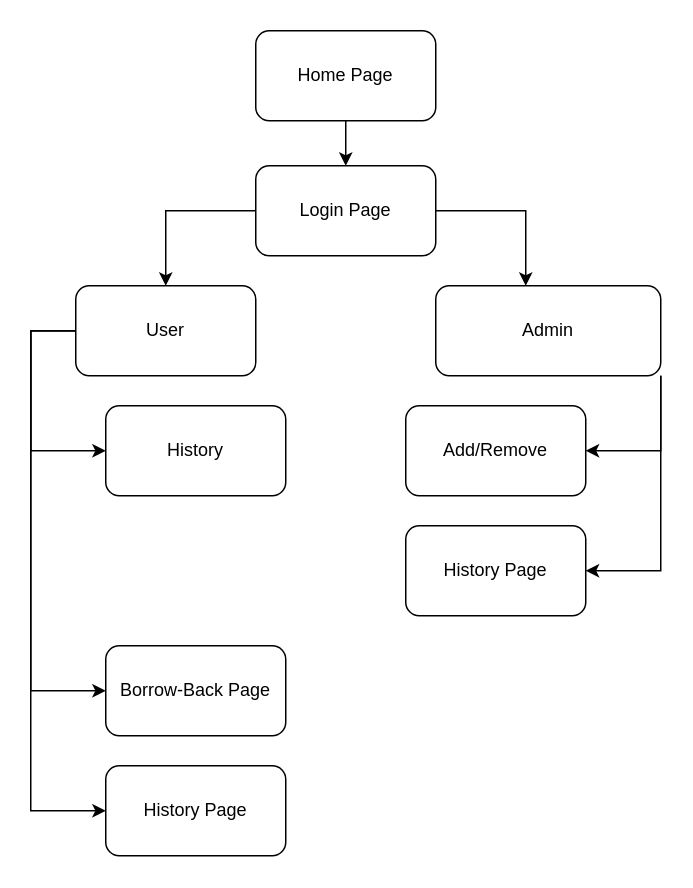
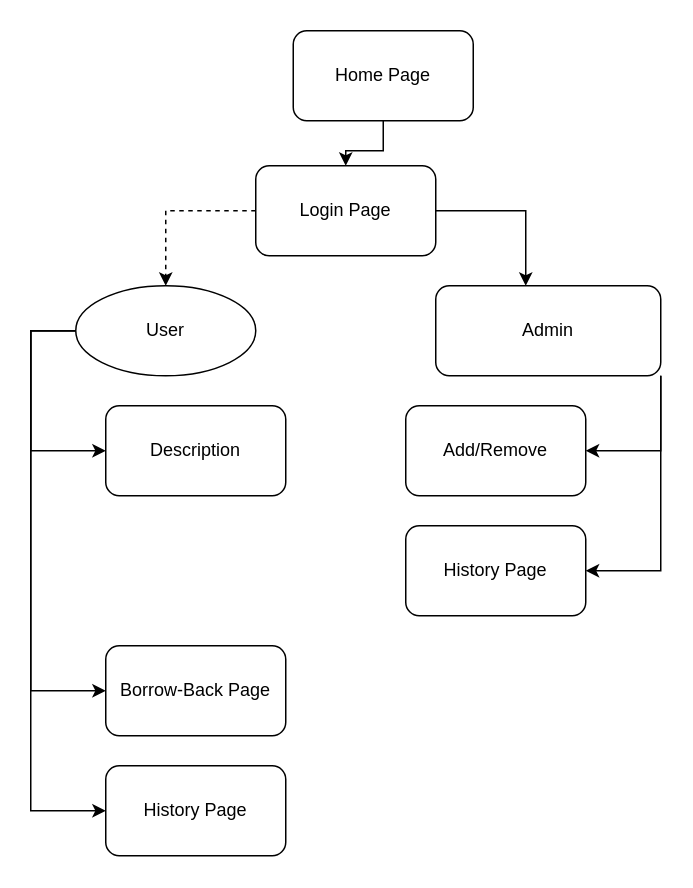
node "Home Page": moved (346, 76) -> (383, 76)
edge "Login Page" -> "User": style solid -> dashed
node "User": shape rounded rectangle -> ellipse
node "History": label "History" -> "Description"
